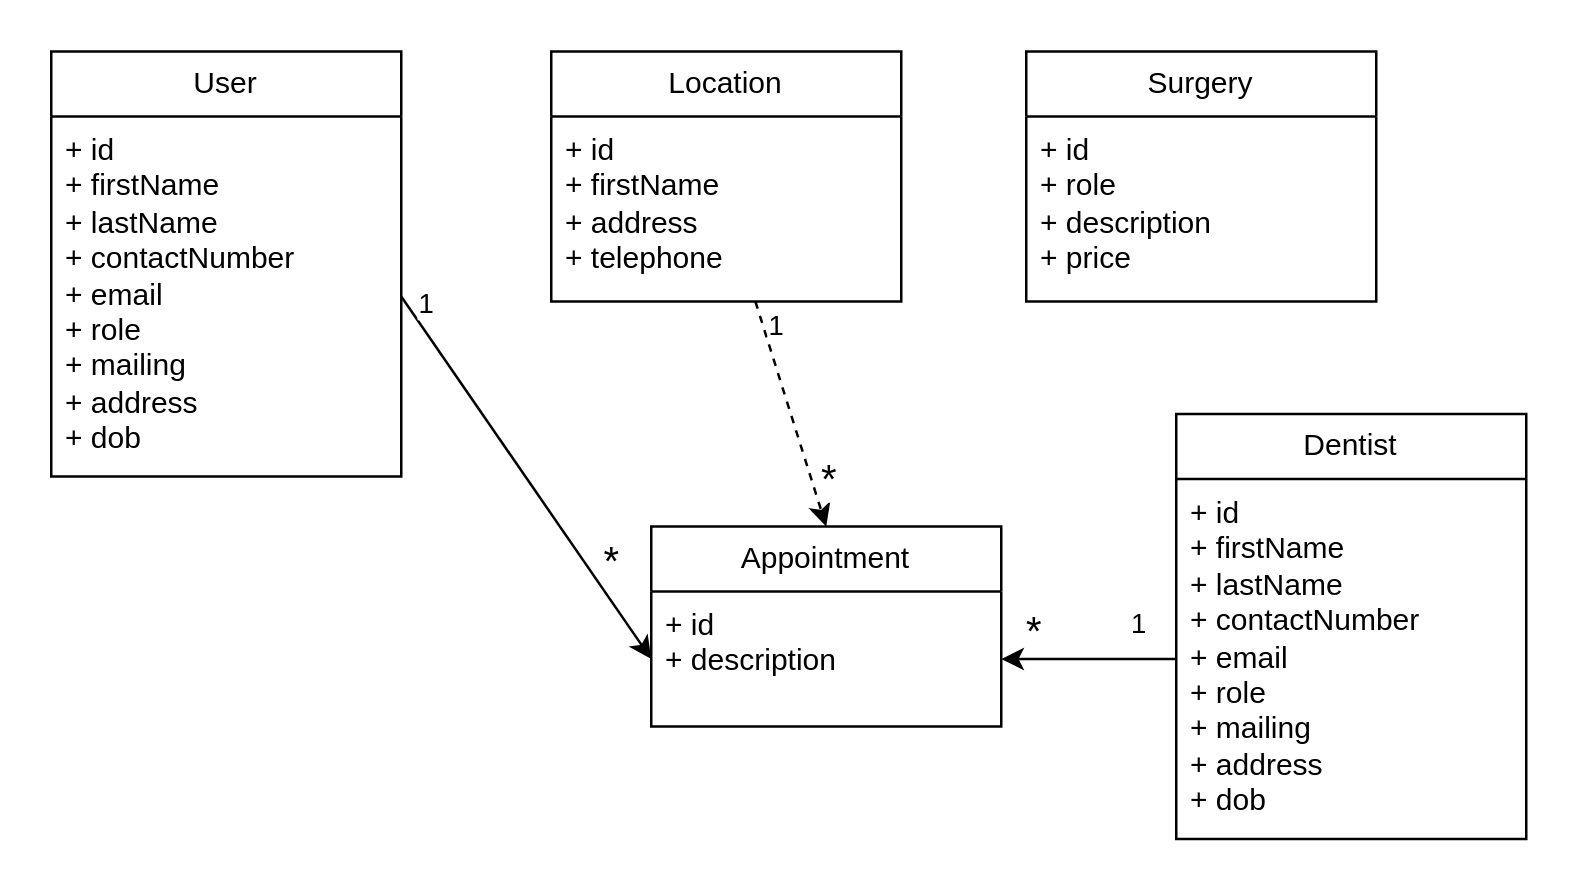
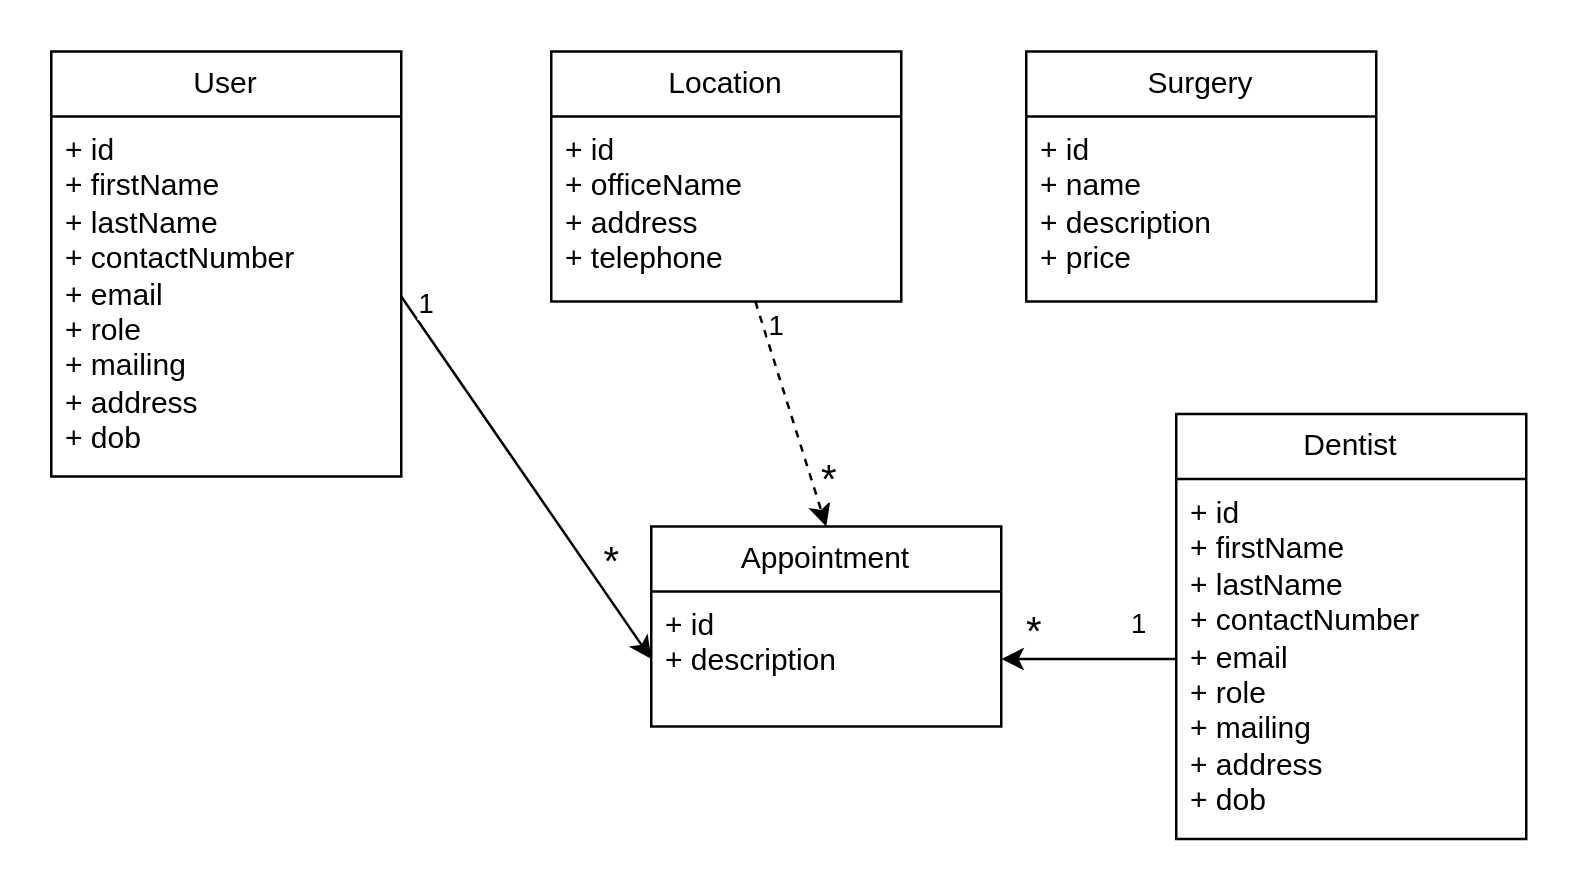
node "+ id + firstName + address + telephone": label "+ id + firstName + address + telephone" -> "+ id + officeName + address + telephone"
node "+ id + role + description + price": label "+ id + role + description + price" -> "+ id + name + description + price"
